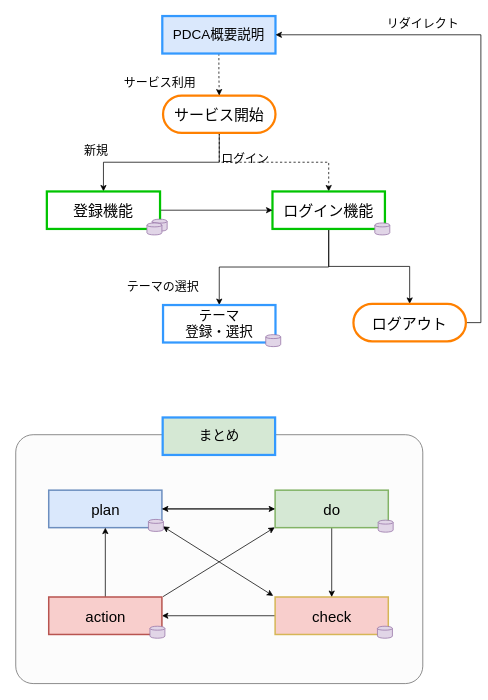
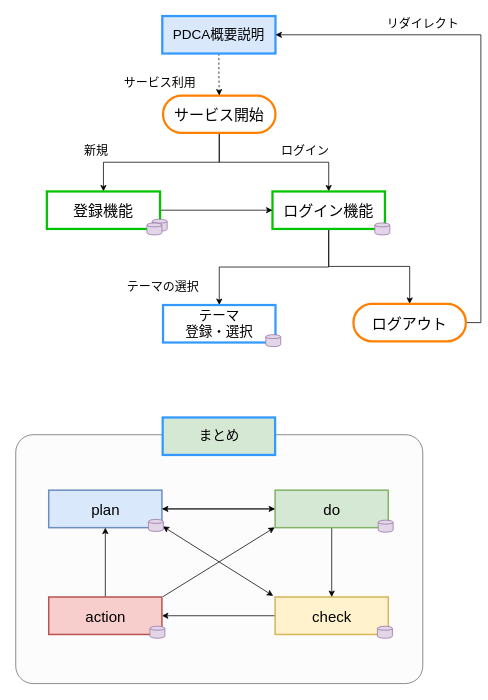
node "ログイン": moved (246, 159) -> (306, 151)
edge "サービス開始" -> "ログイン機能": style dashed -> solid
node "check": fillcolor #f8cecc -> #fff2cc
